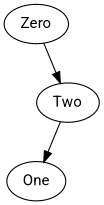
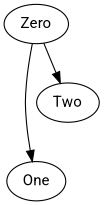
edge "Two" -> "One": now "Zero" -> "One"
